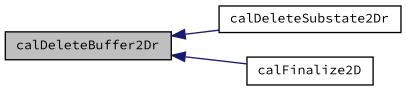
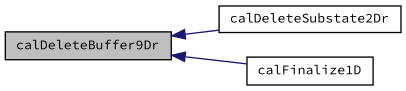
node "calDeleteBuffer2Dr": label "calDeleteBuffer2Dr" -> "calDeleteBuffer9Dr"
node "calFinalize2D": label "calFinalize2D" -> "calFinalize1D"
